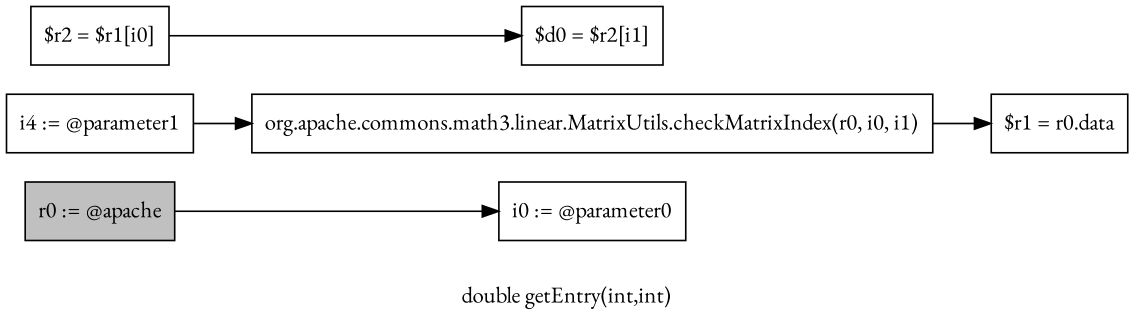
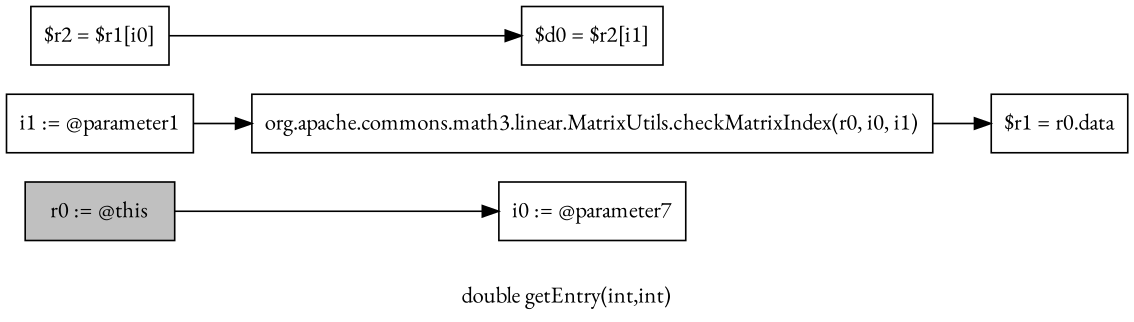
node "i4 := @parameter1": label "i4 := @parameter1" -> "i1 := @parameter1"
node "r0 := @apache": label "r0 := @apache" -> "r0 := @this"
node "i0 := @parameter0": label "i0 := @parameter0" -> "i0 := @parameter7"
